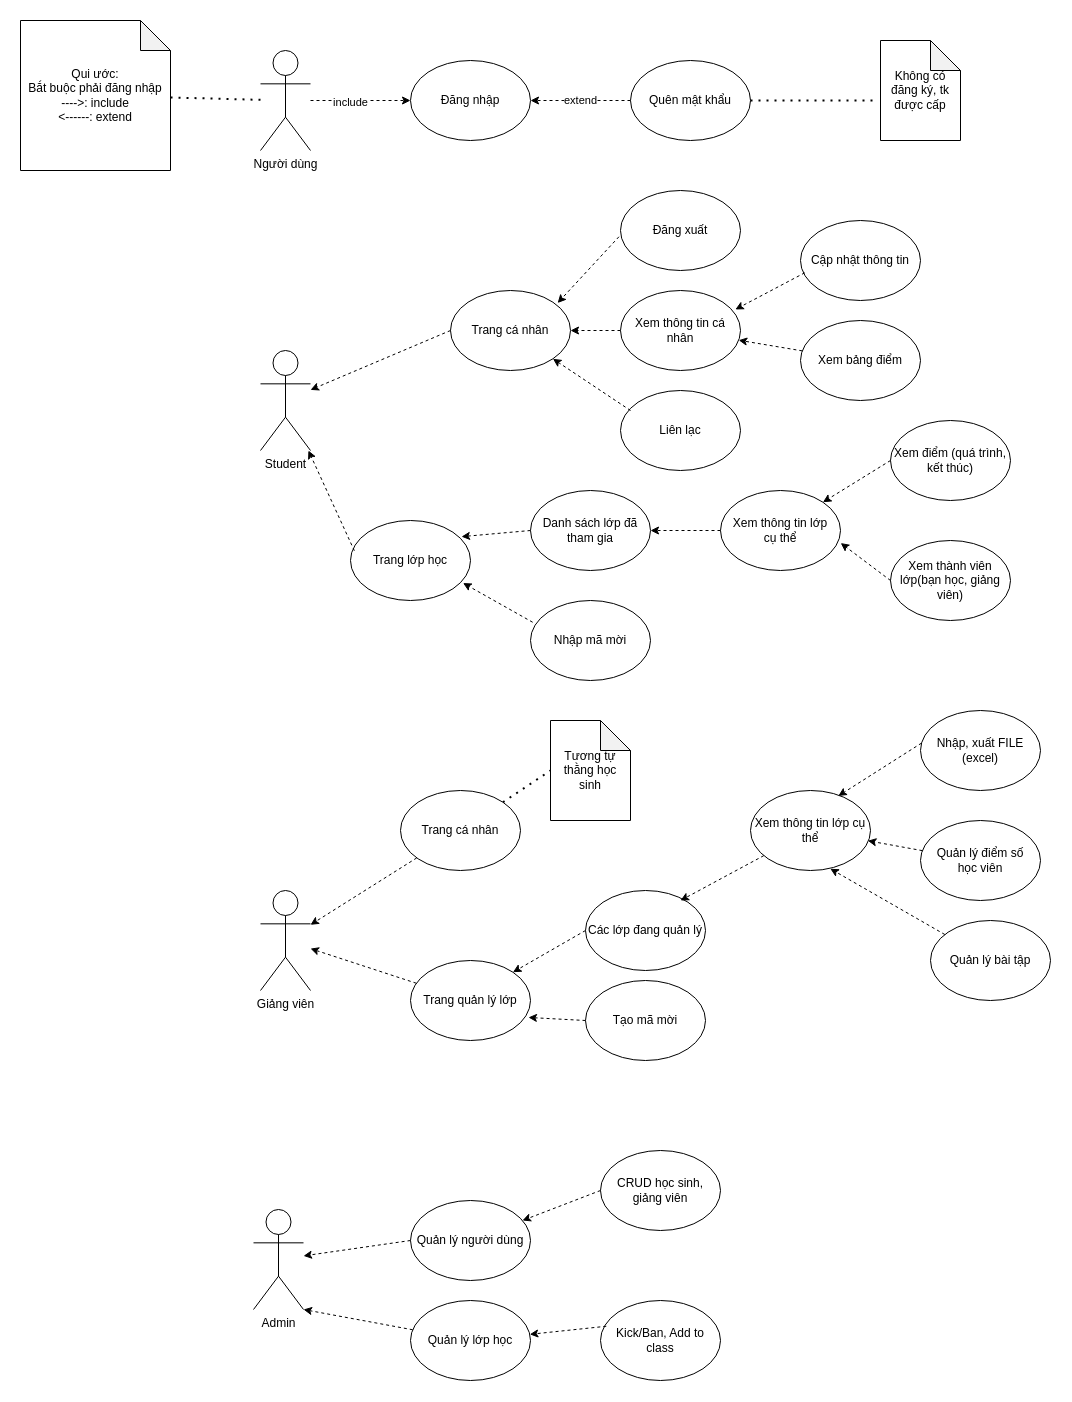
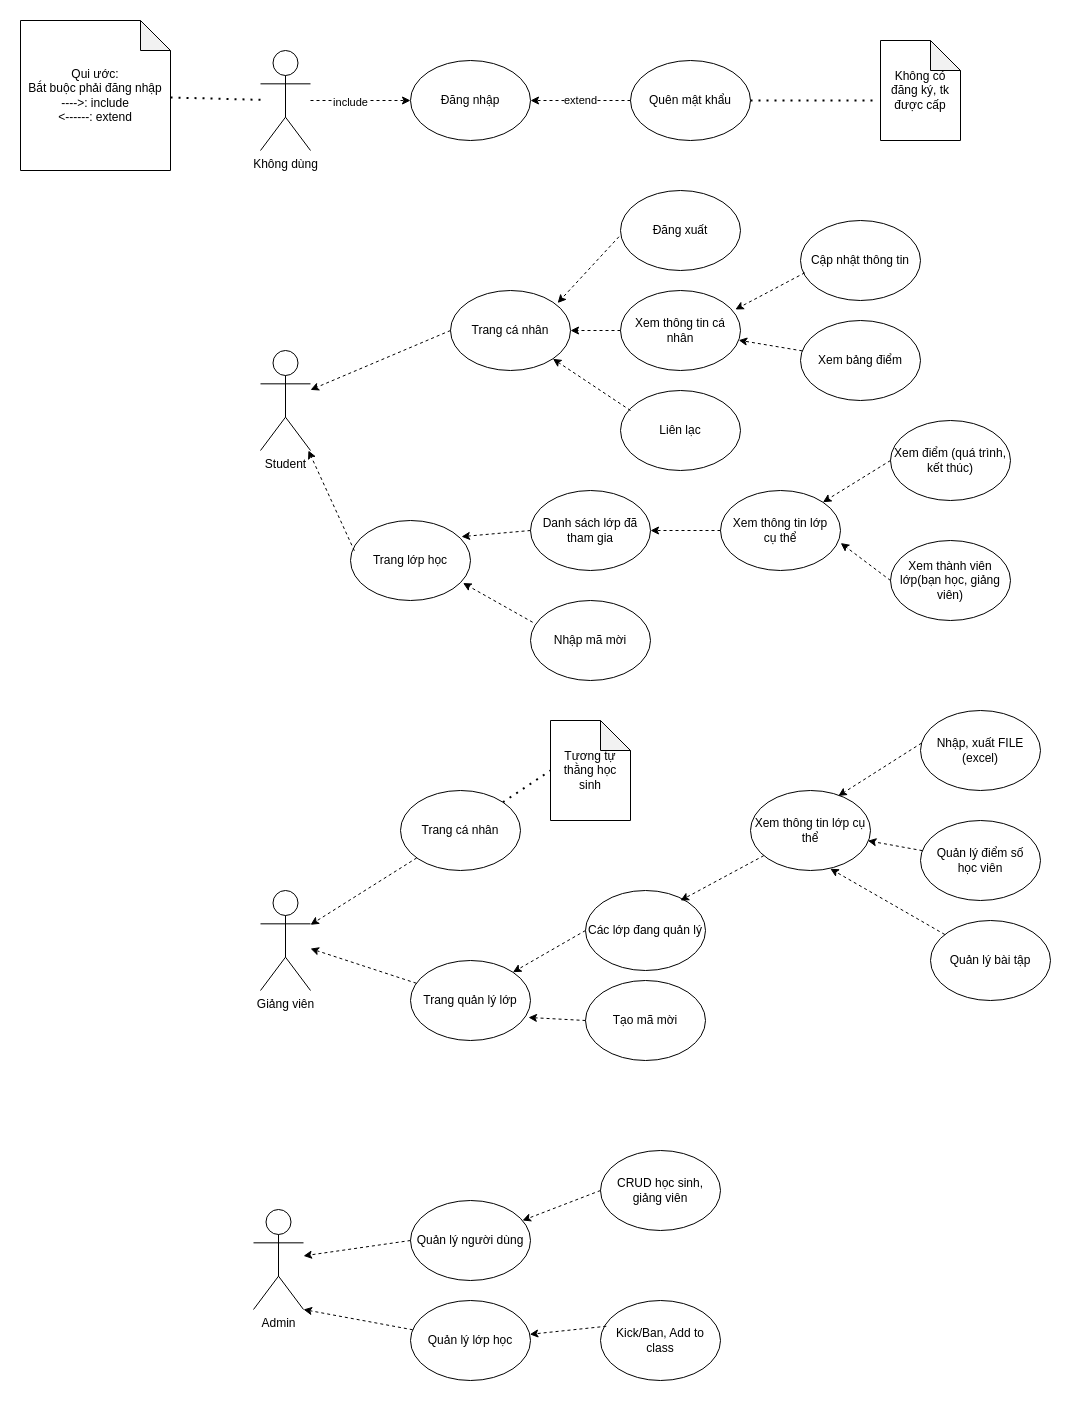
node "Người dùng": label "Người dùng" -> "Không dùng"
